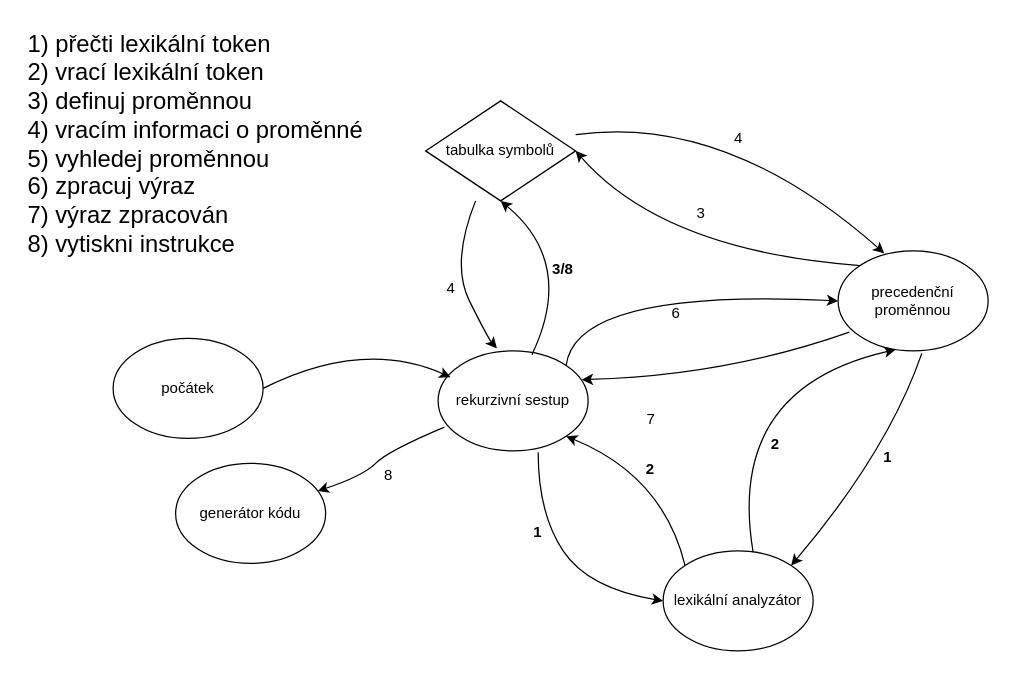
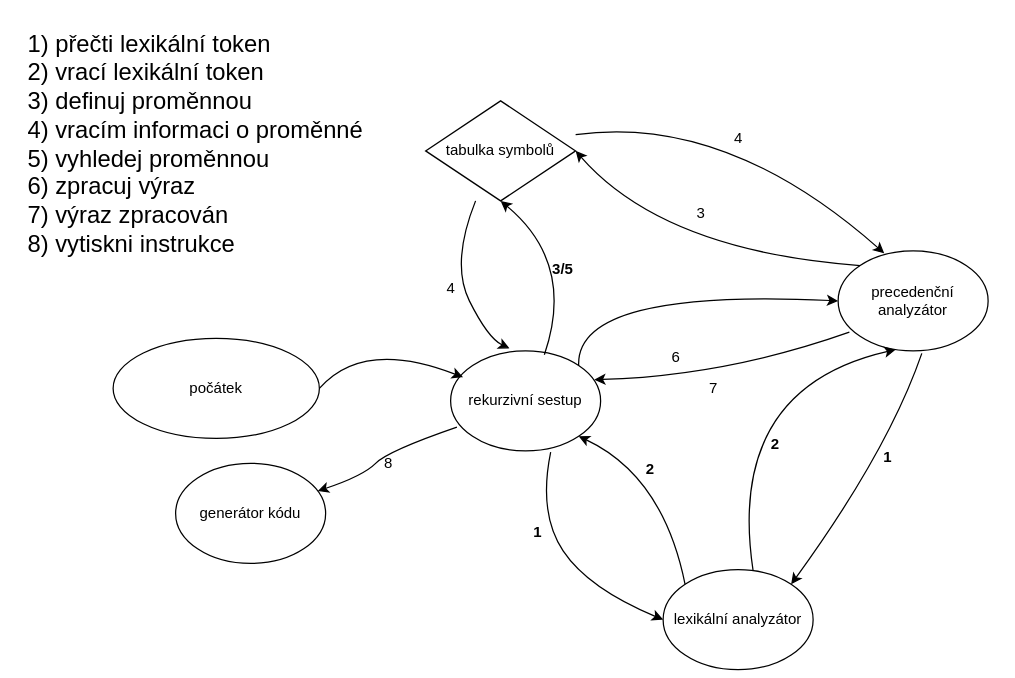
node "3/8": label "3/8" -> "3/5"
node "precedenční proměnnou": label "precedenční proměnnou" -> "precedenční analyzátor"
node "6": moved (676, 313) -> (676, 357)
node "počátek": size 150x100 -> 206x100
node "rekurzivní sestup": moved (513, 401) -> (526, 401)
node "7": moved (651, 419) -> (713, 388)
node "8": moved (388, 476) -> (388, 463)
node "lexikální analyzátor": moved (738, 601) -> (738, 619)
